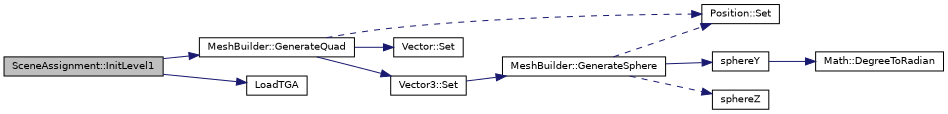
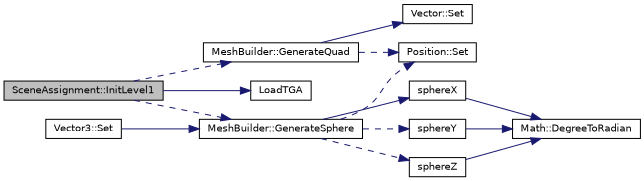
edge "SceneAssignment::InitLevel1" -> "MeshBuilder::GenerateQuad": style solid -> dashed
edge "MeshBuilder::GenerateSphere" -> "sphereY": style solid -> dashed
edge "MeshBuilder::GenerateQuad" -> "Vector3::Set": removed
node "sphereX": added
edge "SceneAssignment::InitLevel1" -> "MeshBuilder::GenerateSphere": added
edge "sphereZ" -> "Math::DegreeToRadian": added
